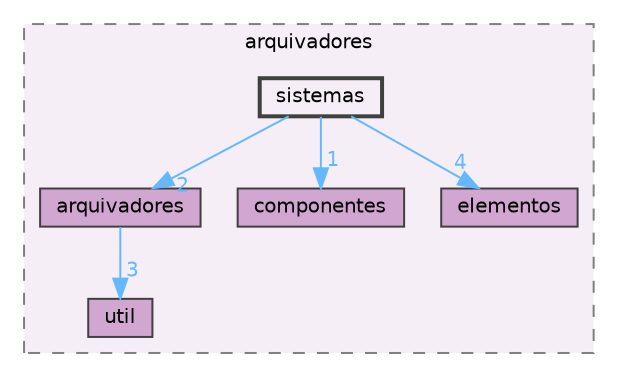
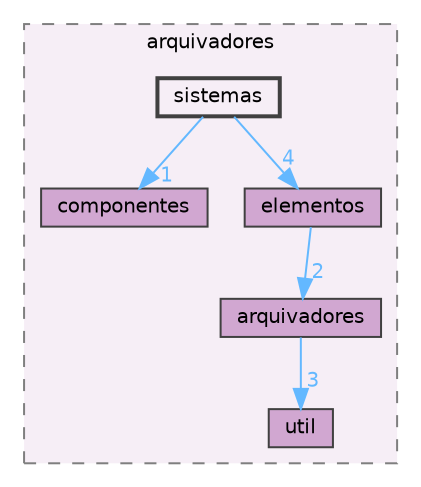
edge "sistemas" -> "arquivadores": now "elementos" -> "arquivadores"
